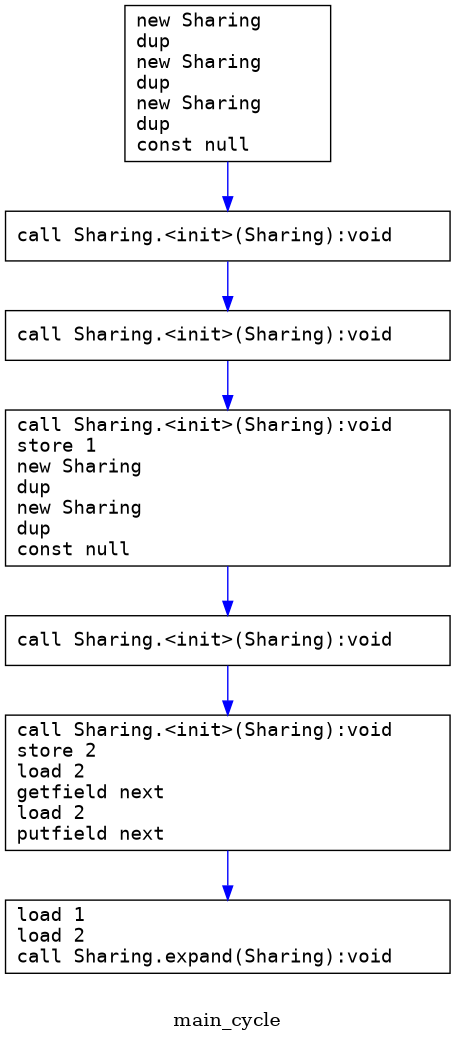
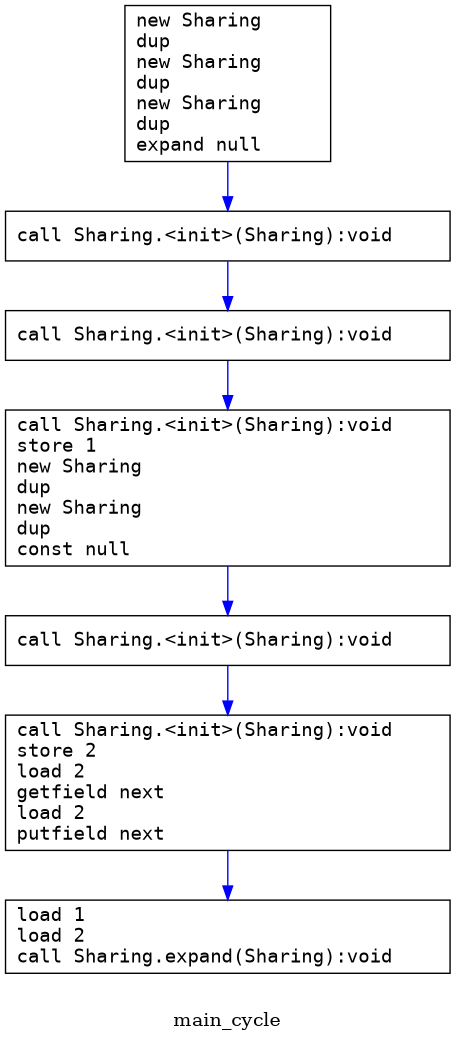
node "new Sharing dup new Sharing dup new Sharing dup const null": label "new Sharing dup new Sharing dup new Sharing dup const null" -> "new Sharing dup new Sharing dup new Sharing dup expand null"
